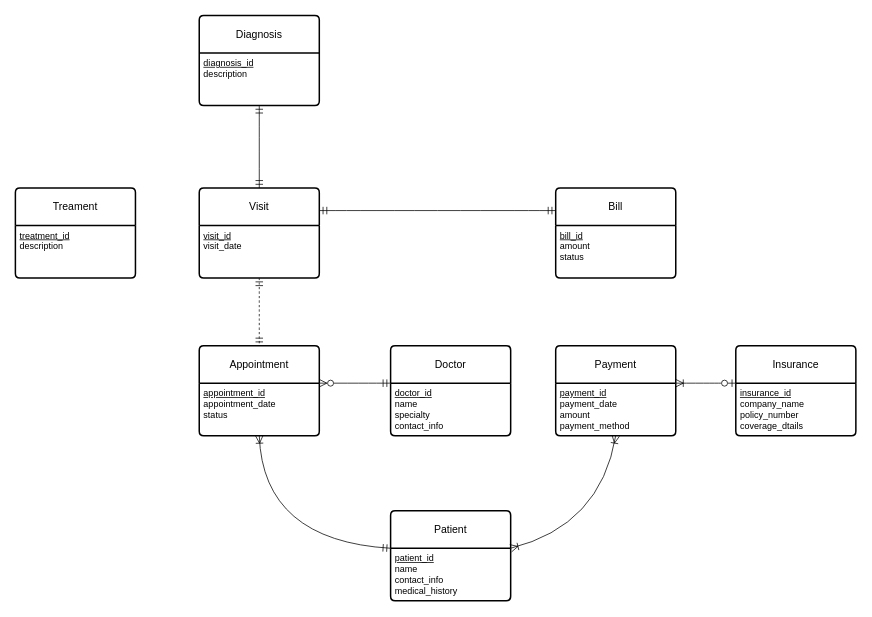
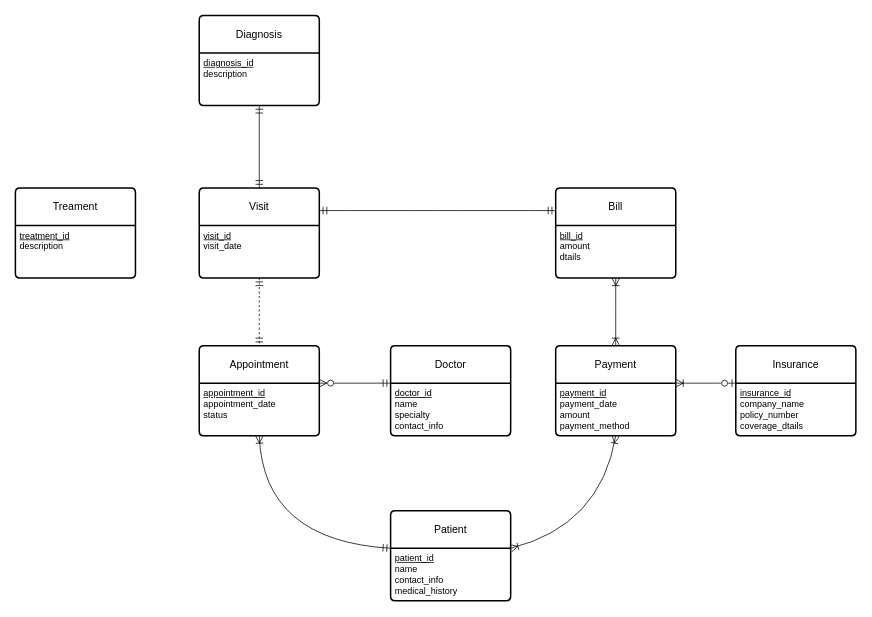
node "bill_id amount status": label "bill_id amount status" -> "bill_id amount dtails"
edge "Bill" -- "Payment": added
